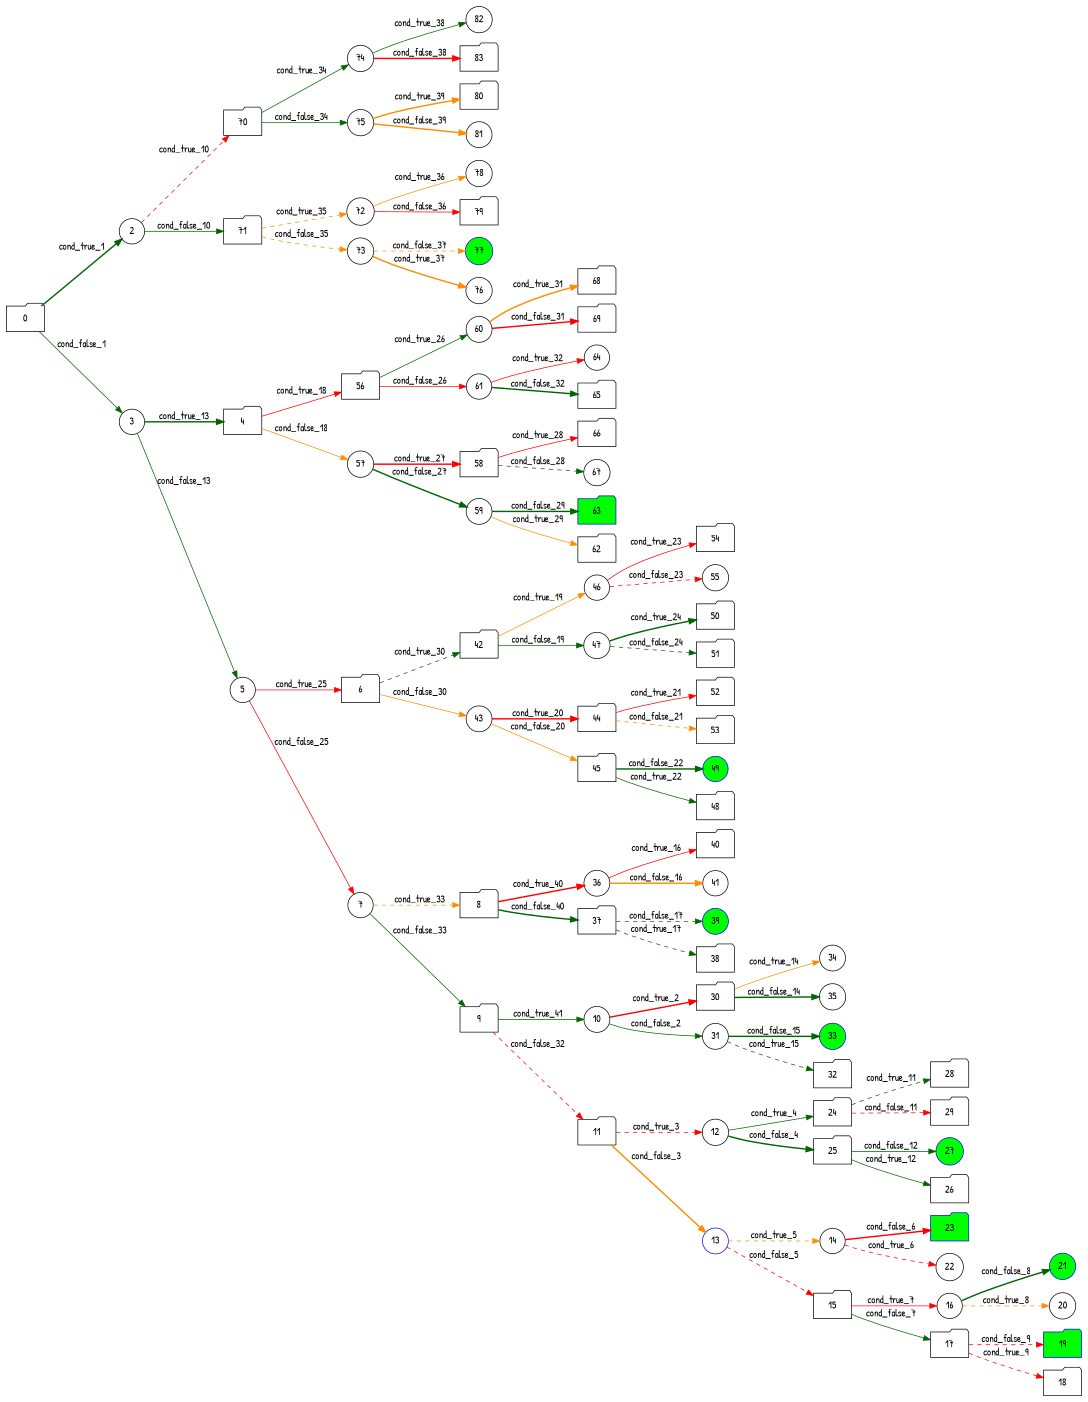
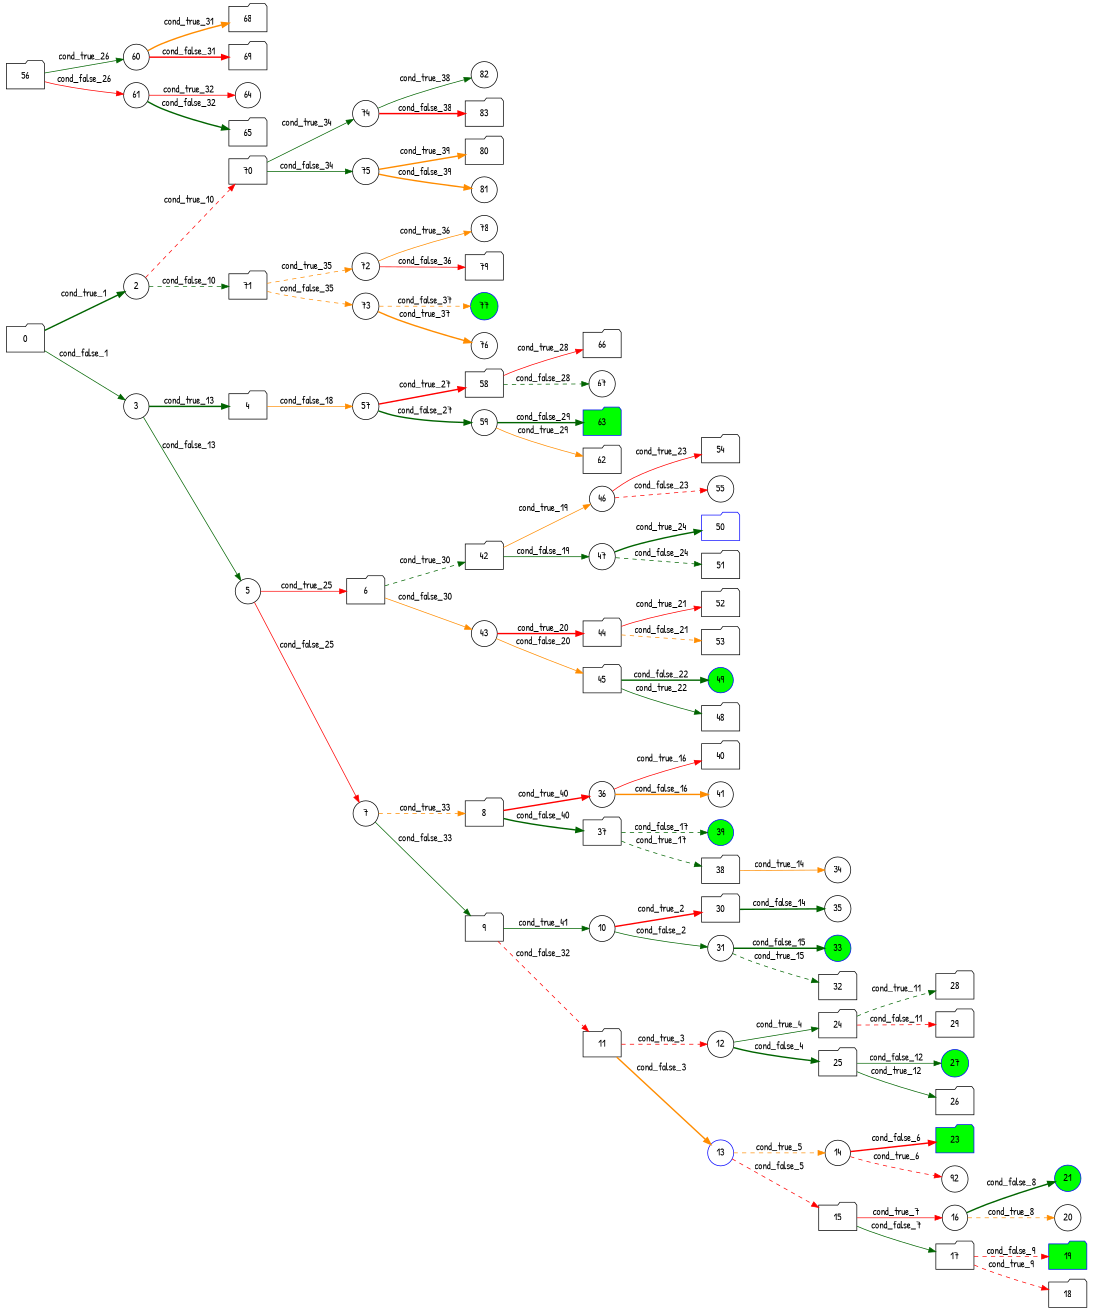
edge "2" -> "71": style solid -> dashed
edge "4" -> "56": removed, label "cond_true_18"
node "50": color black -> blue
edge "30" -> "34": now "38" -> "34"
node "22": label "22" -> "92"
